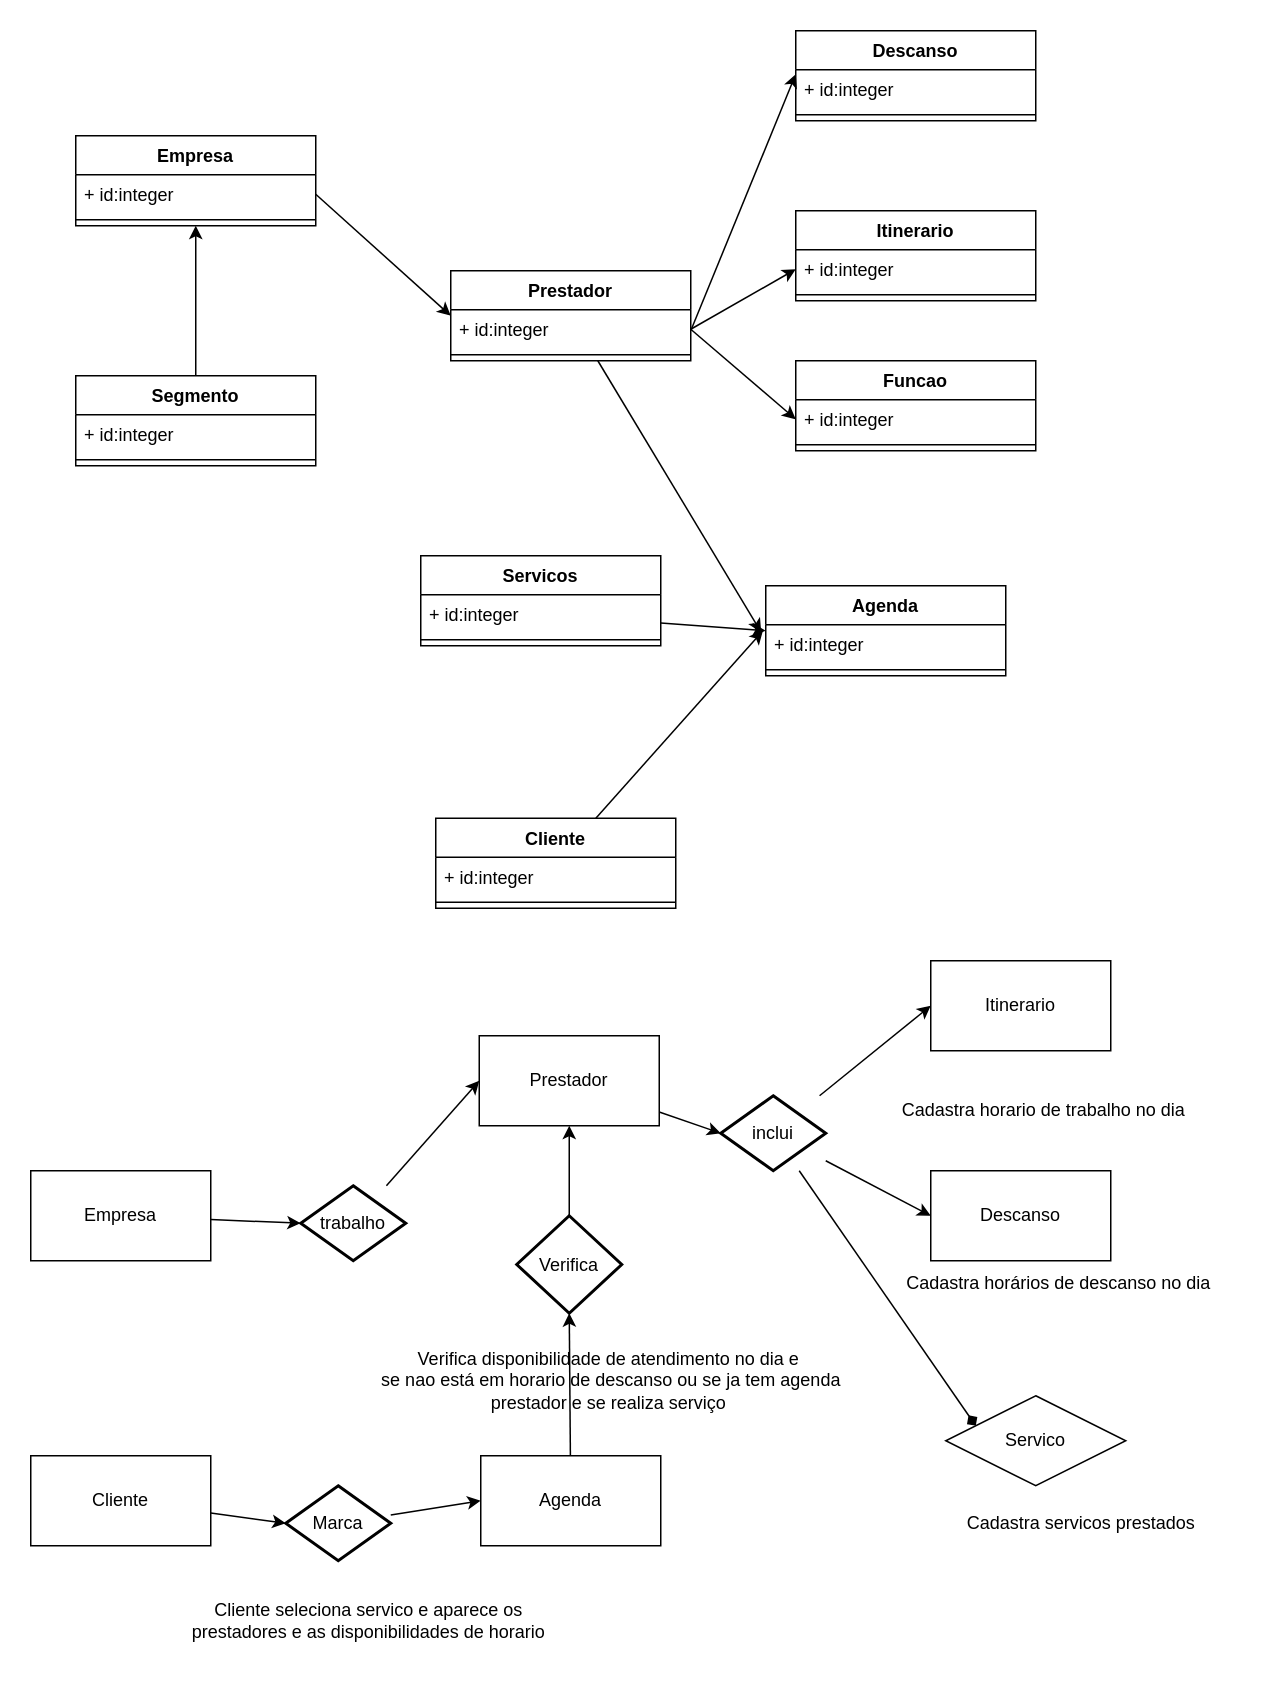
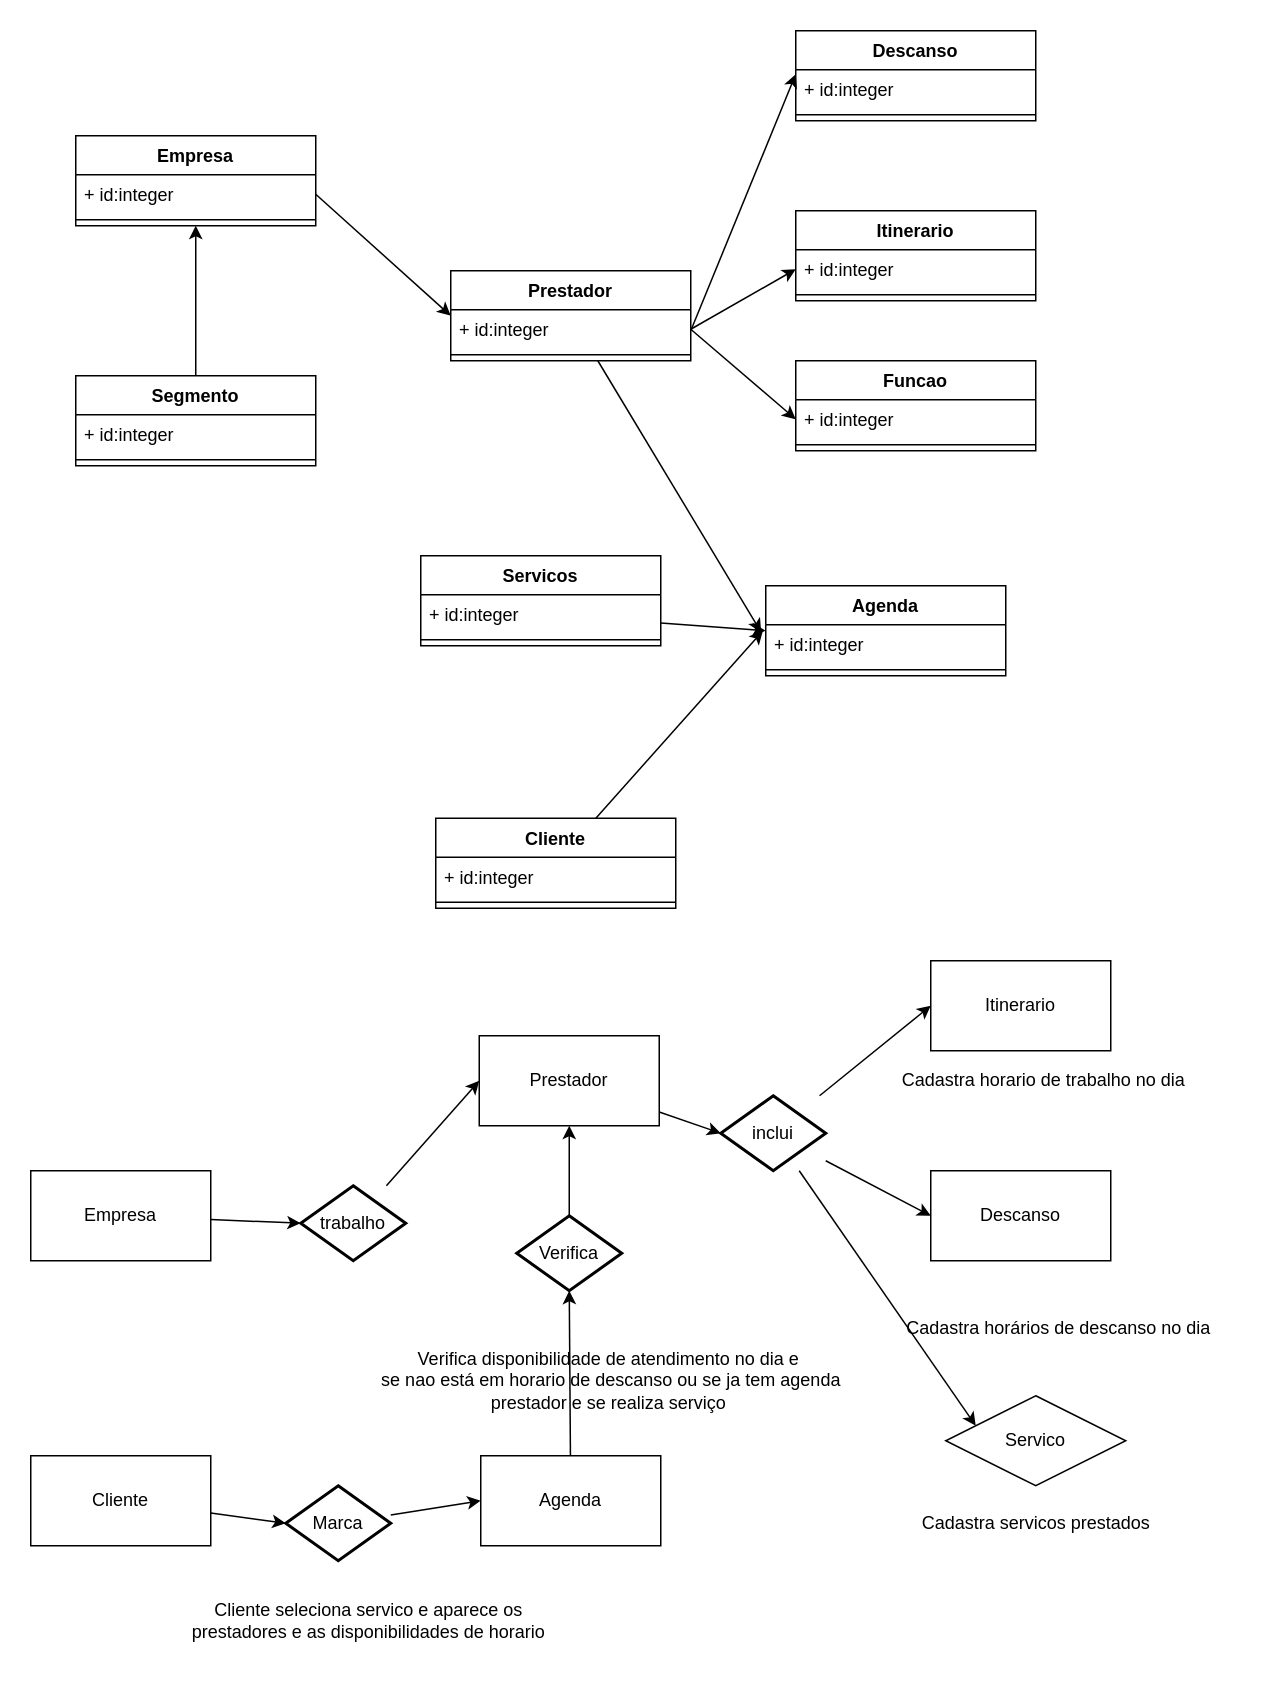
node "Cadastra horario de trabalho no dia": moved (1043, 1111) -> (1043, 1081)
node "Verifica": size 105x98 -> 105x75
node "Cadastra horários de descanso no dia": moved (1058, 1283) -> (1058, 1328)
edge "inclui" -> "Servico": arrowhead diamond -> classic
node "Cadastra servicos prestados": moved (1081, 1523) -> (1036, 1523)
